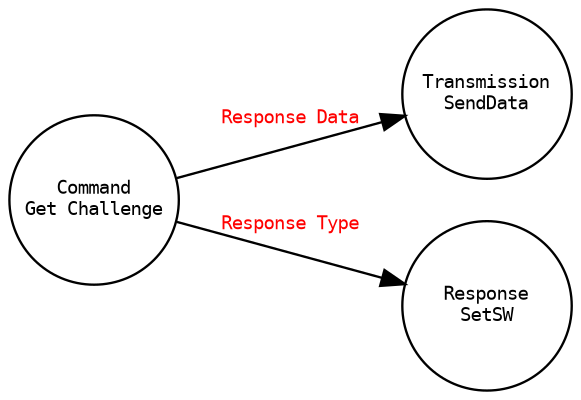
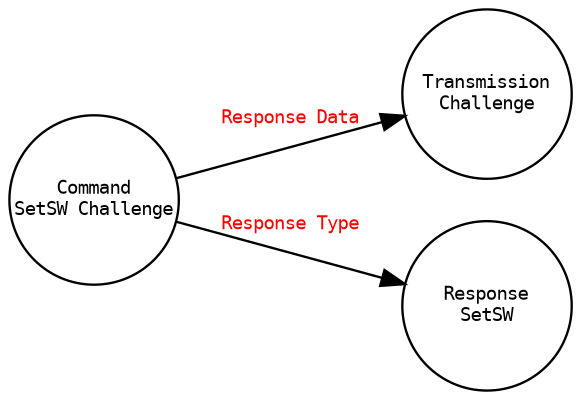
node "Transmission SendData": label "Transmission SendData" -> "Transmission Challenge"
node "Command Get Challenge": label "Command Get Challenge" -> "Command SetSW Challenge"
